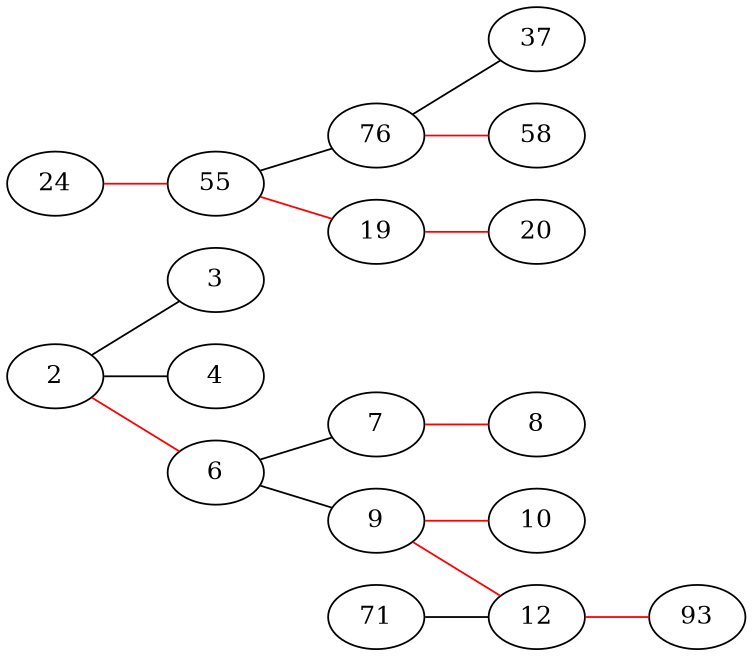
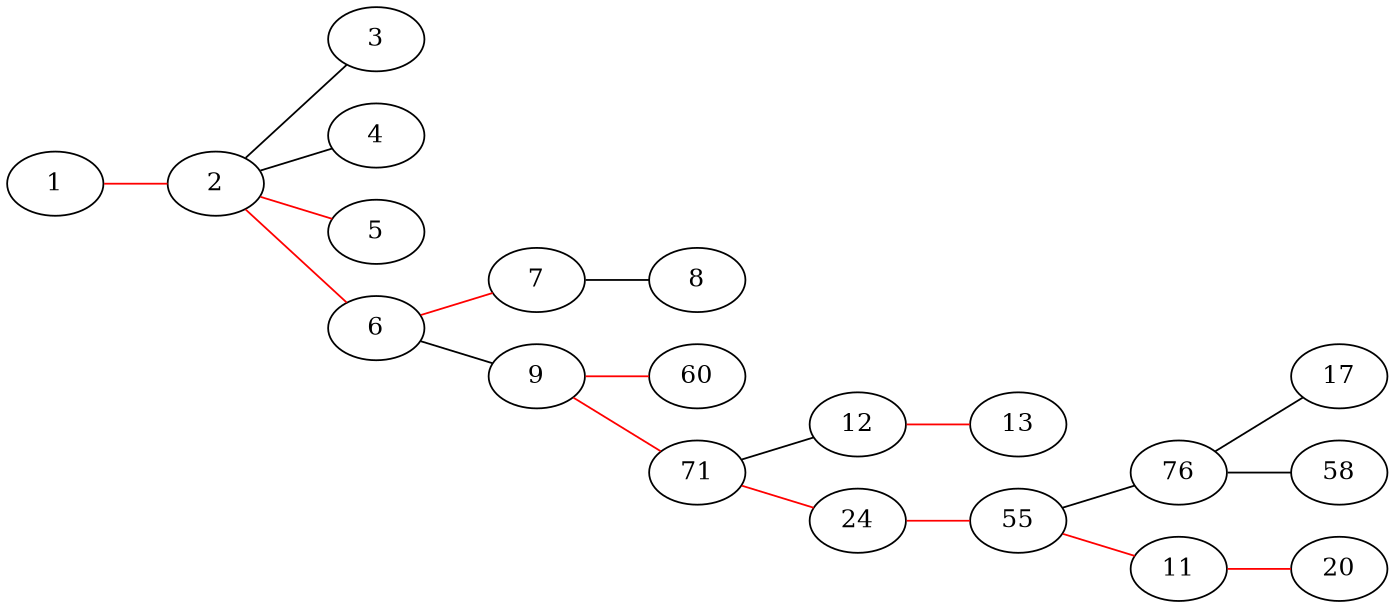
node "37": label "37" -> "17"
edge "76" -- "58": color red -> black
node "1": added
node "5": added
node "19": label "19" -> "11"
edge "7" -- "8": color red -> black
edge "7" -- "6": color black -> red
edge "71" -- "24": added
node "10": label "10" -> "60"
edge "9" -- "12": now "9" -- "71"
node "93": label "93" -> "13"
